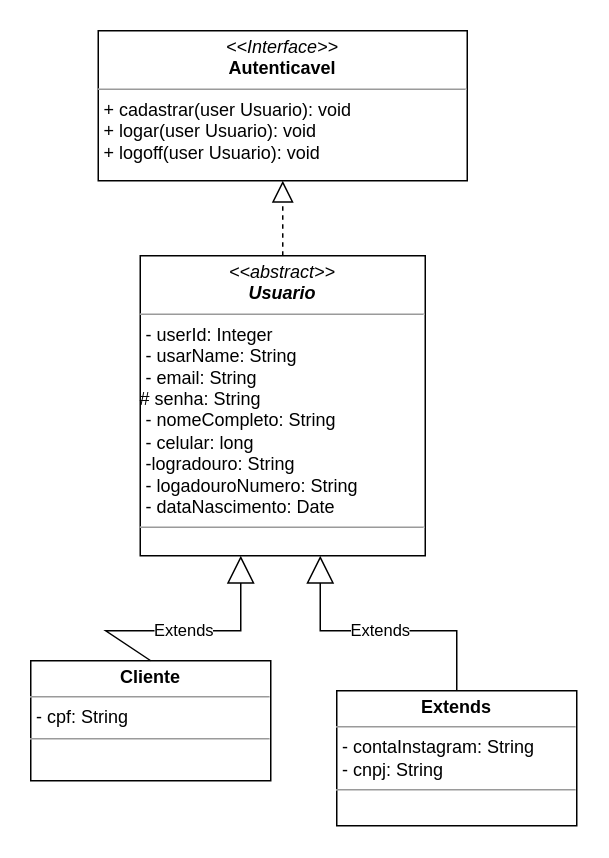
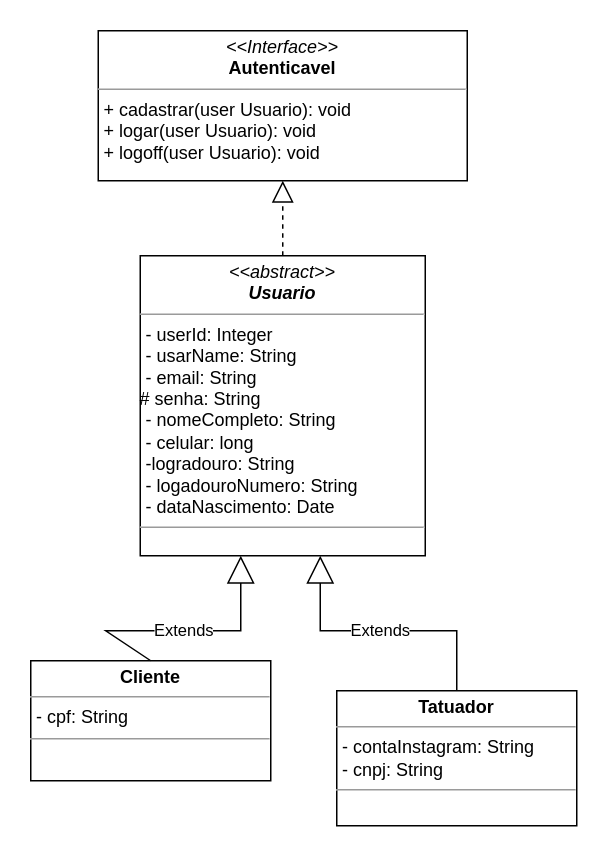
node "Extends - contaInstagram: String - cnpj: String": label "Extends - contaInstagram: String - cnpj: String" -> "Tatuador - contaInstagram: String - cnpj: String"
